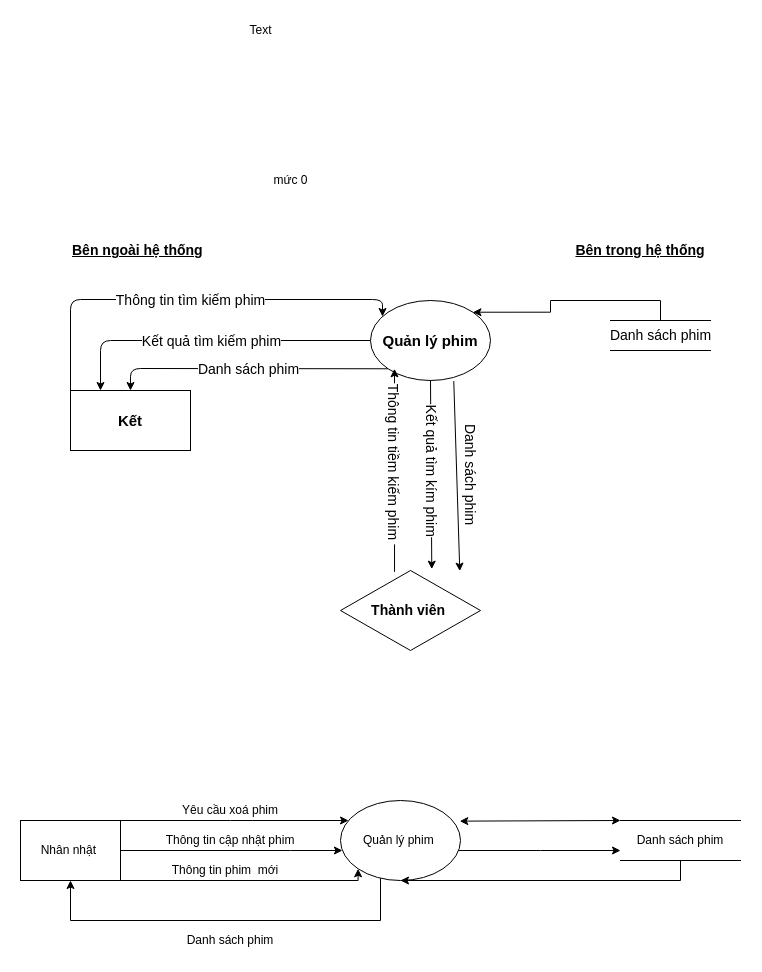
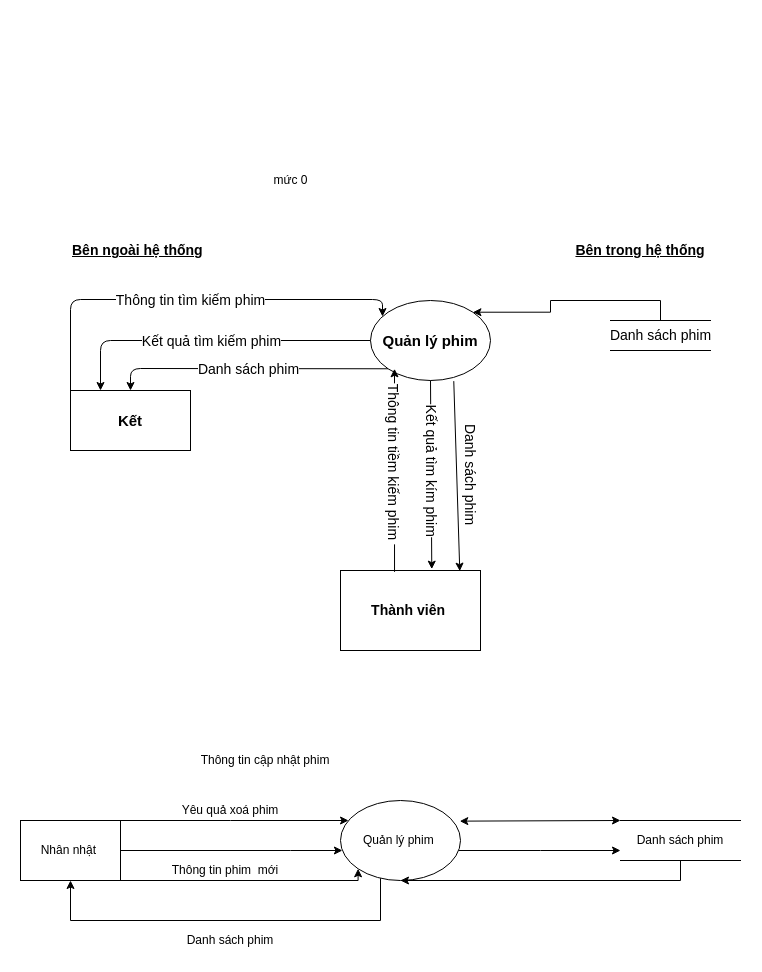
node "Text": removed
node "Thành viên": shape diamond -> rectangle
node "Yêu cầu xoá phim": label "Yêu cầu xoá phim" -> "Yêu quả xoá phim"
node "Thông tin cập nhật phim": moved (231, 841) -> (266, 761)
